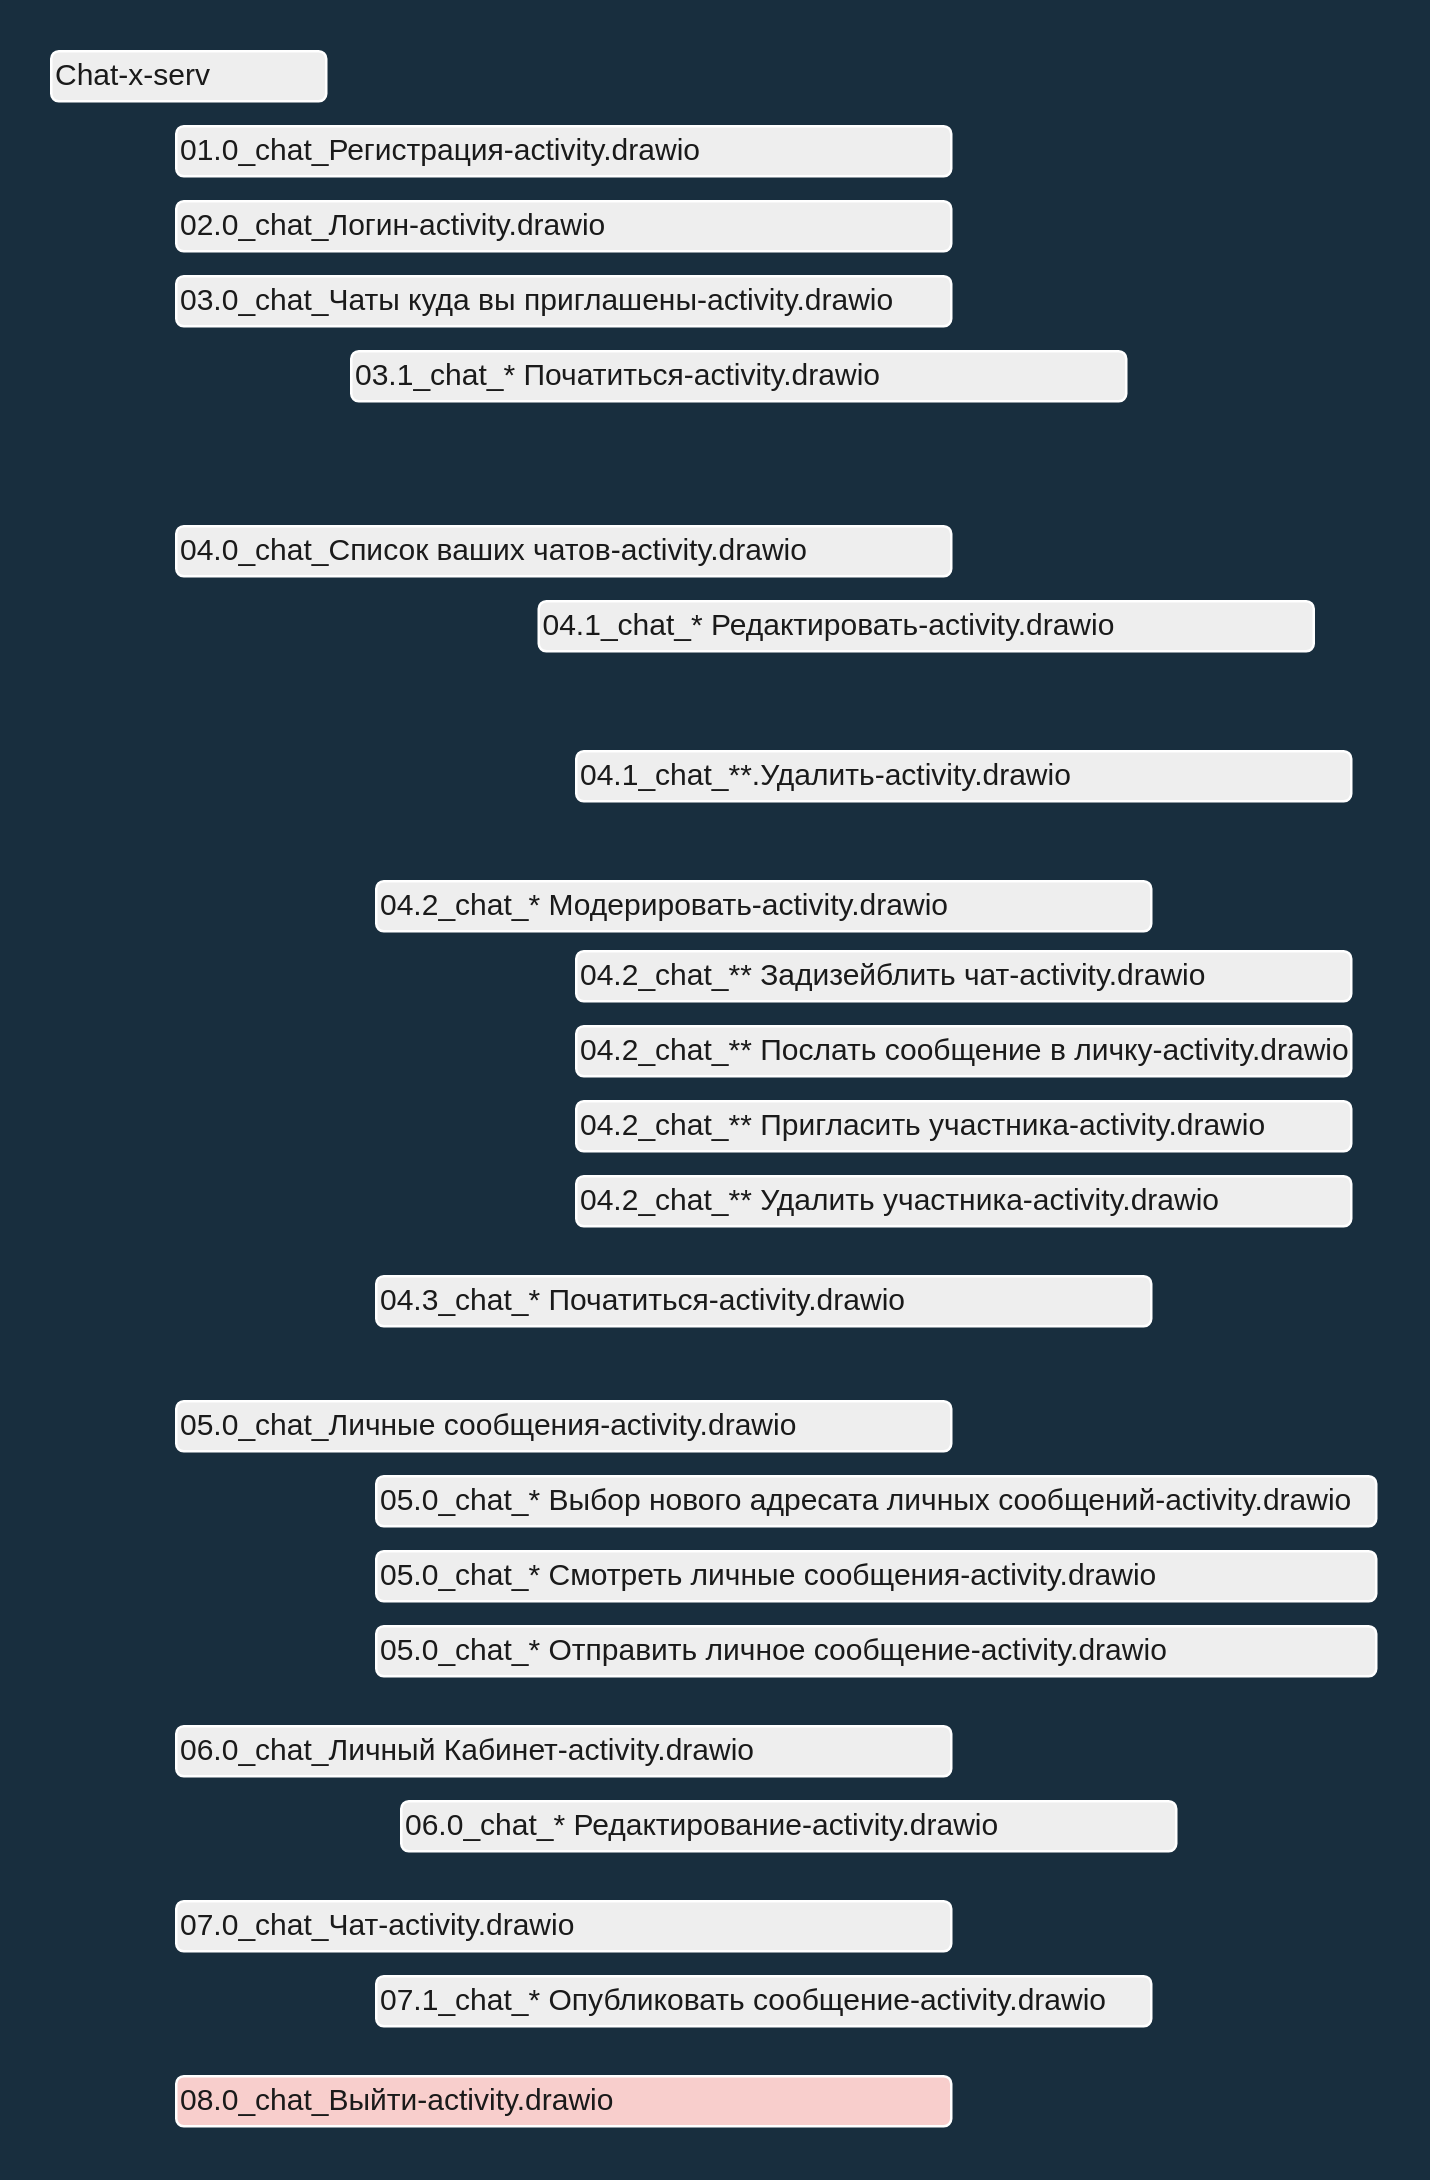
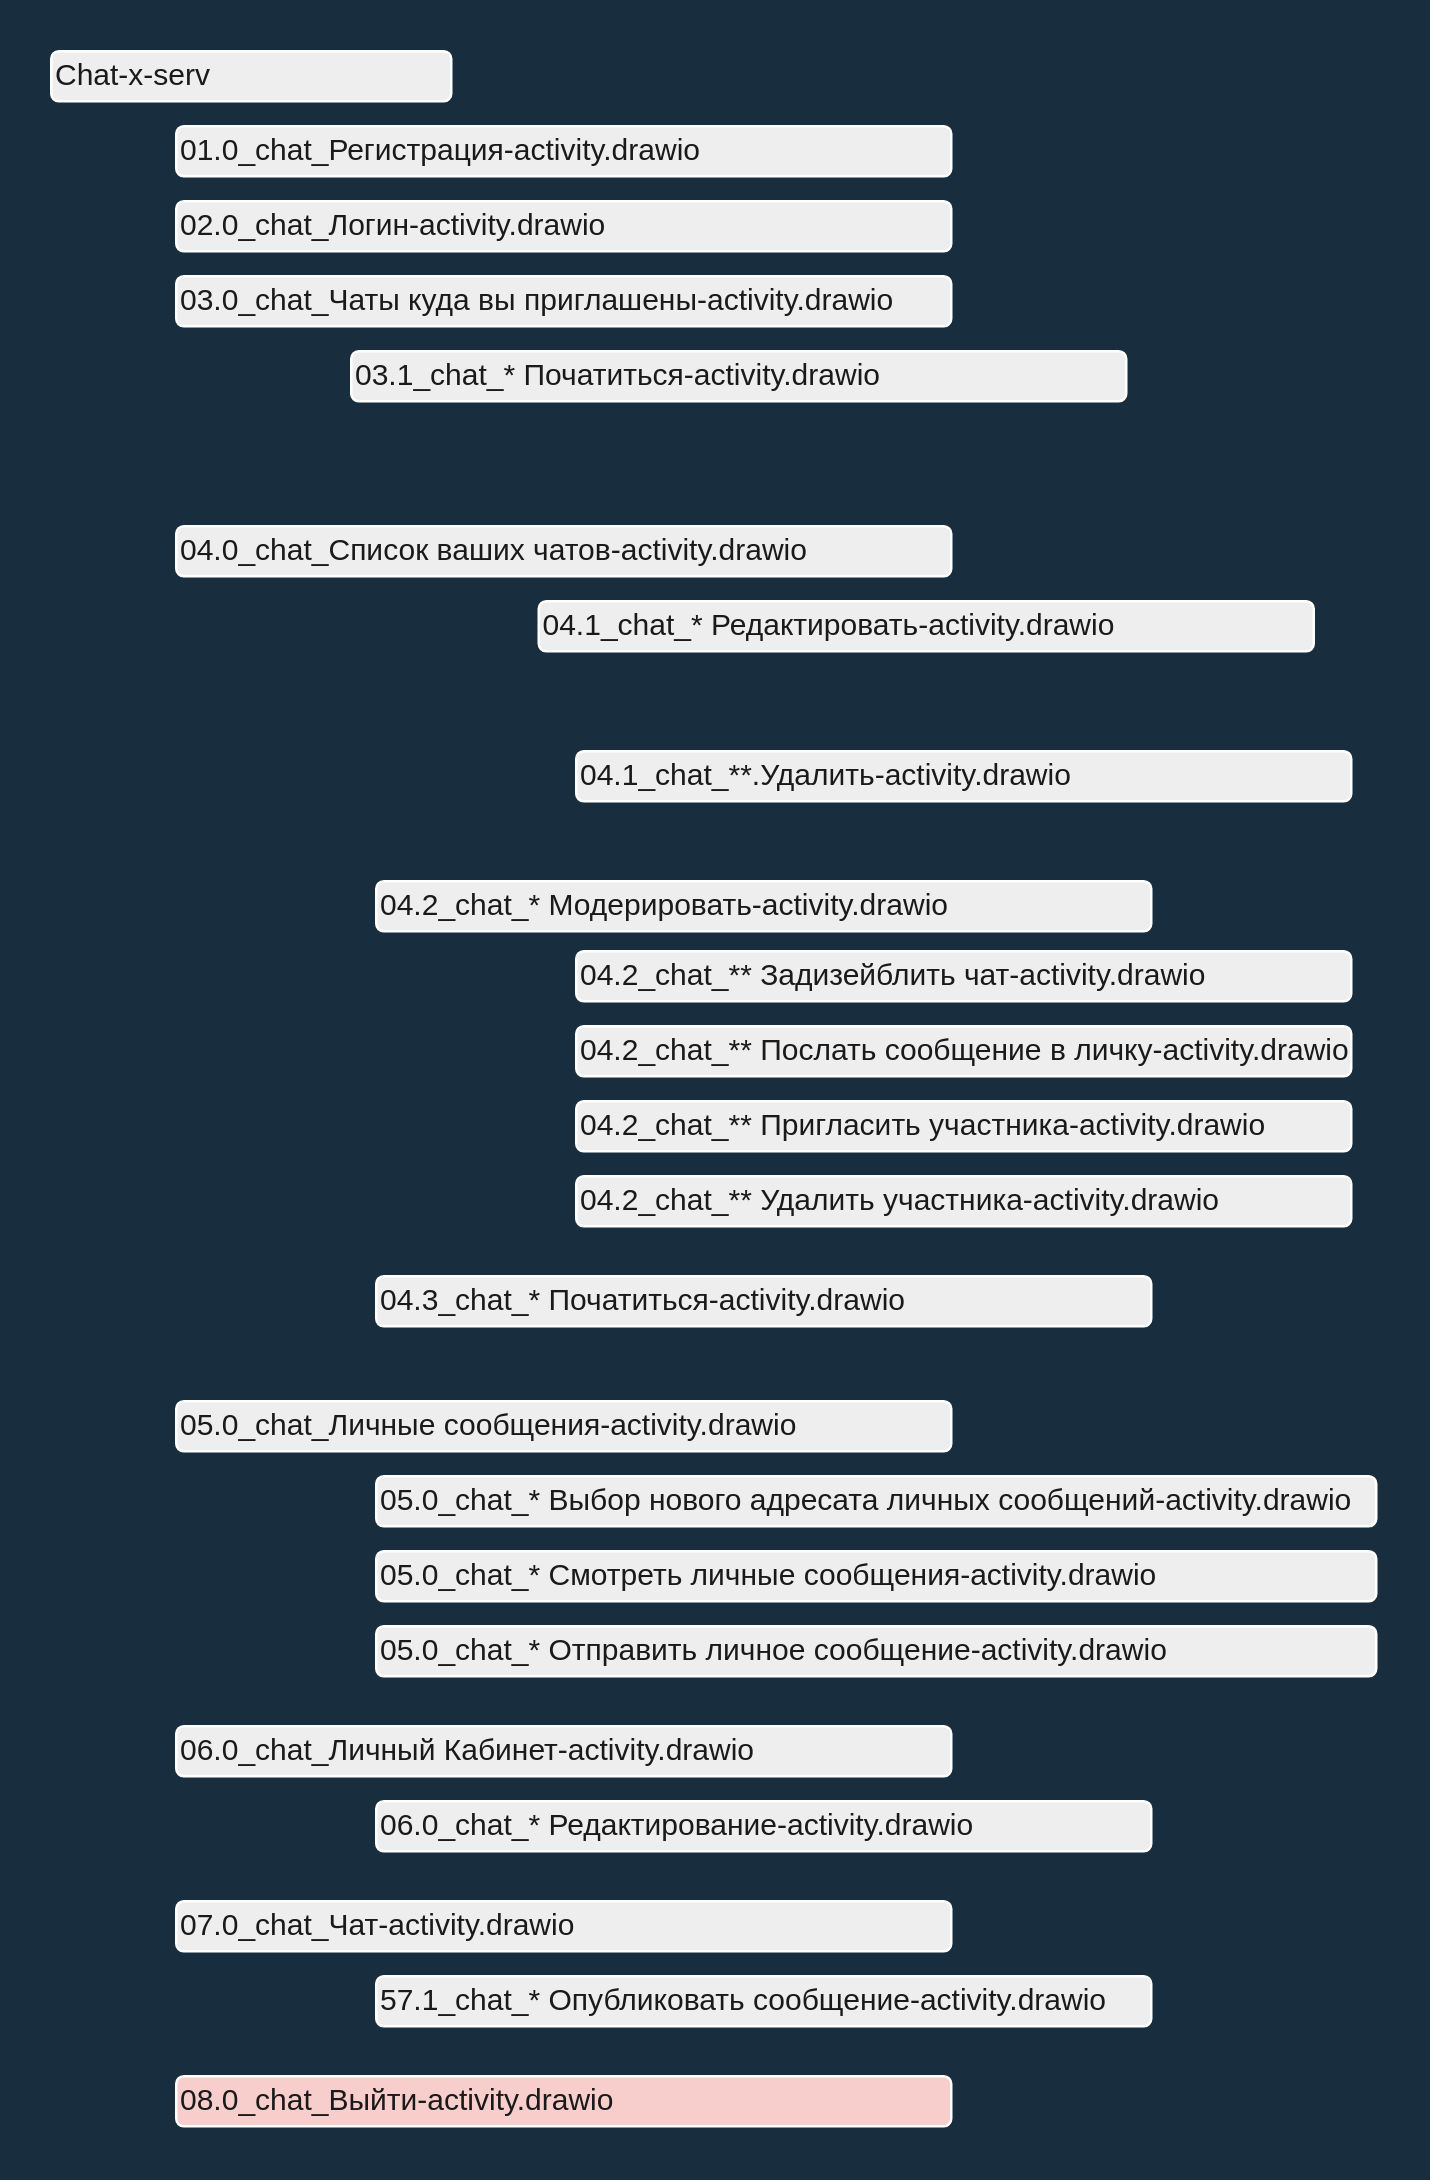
node "Chat-x-serv": size 275x50 -> 400x50
node "06.0_chat_* Редактирование-activity.drawio": moved (789, 1826) -> (764, 1826)
node "07.1_chat_* Опубликовать сообщение-activity.drawio": label "07.1_chat_* Опубликовать сообщение-activity.drawio" -> "57.1_chat_* Опубликовать сообщение-activity.drawio"
